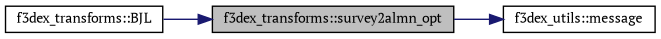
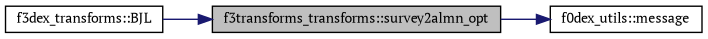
node "f3dex_transforms::survey2almn_opt": label "f3dex_transforms::survey2almn_opt" -> "f3transforms_transforms::survey2almn_opt"
node "f3dex_utils::message": label "f3dex_utils::message" -> "f0dex_utils::message"
